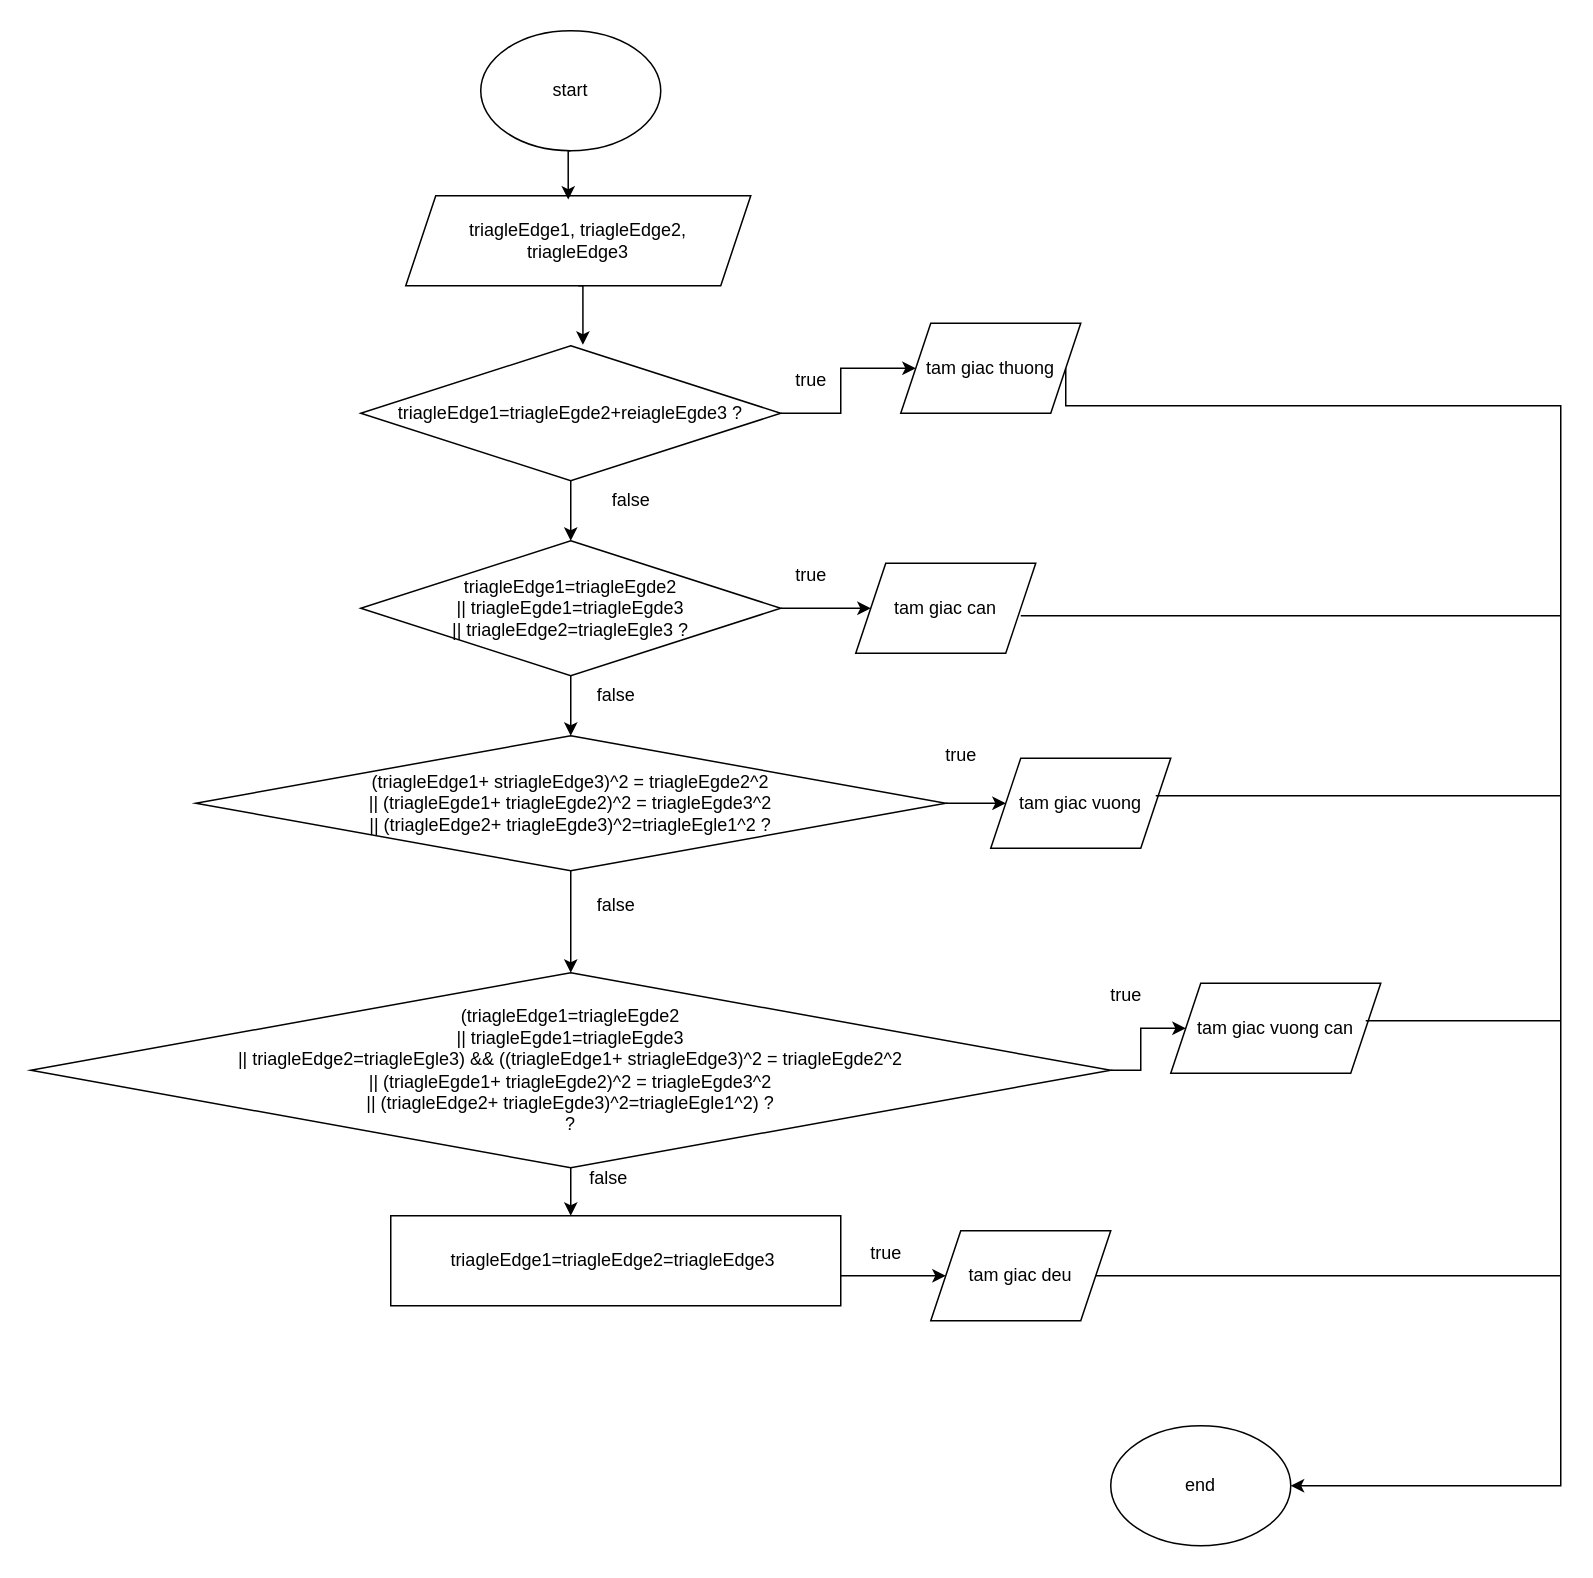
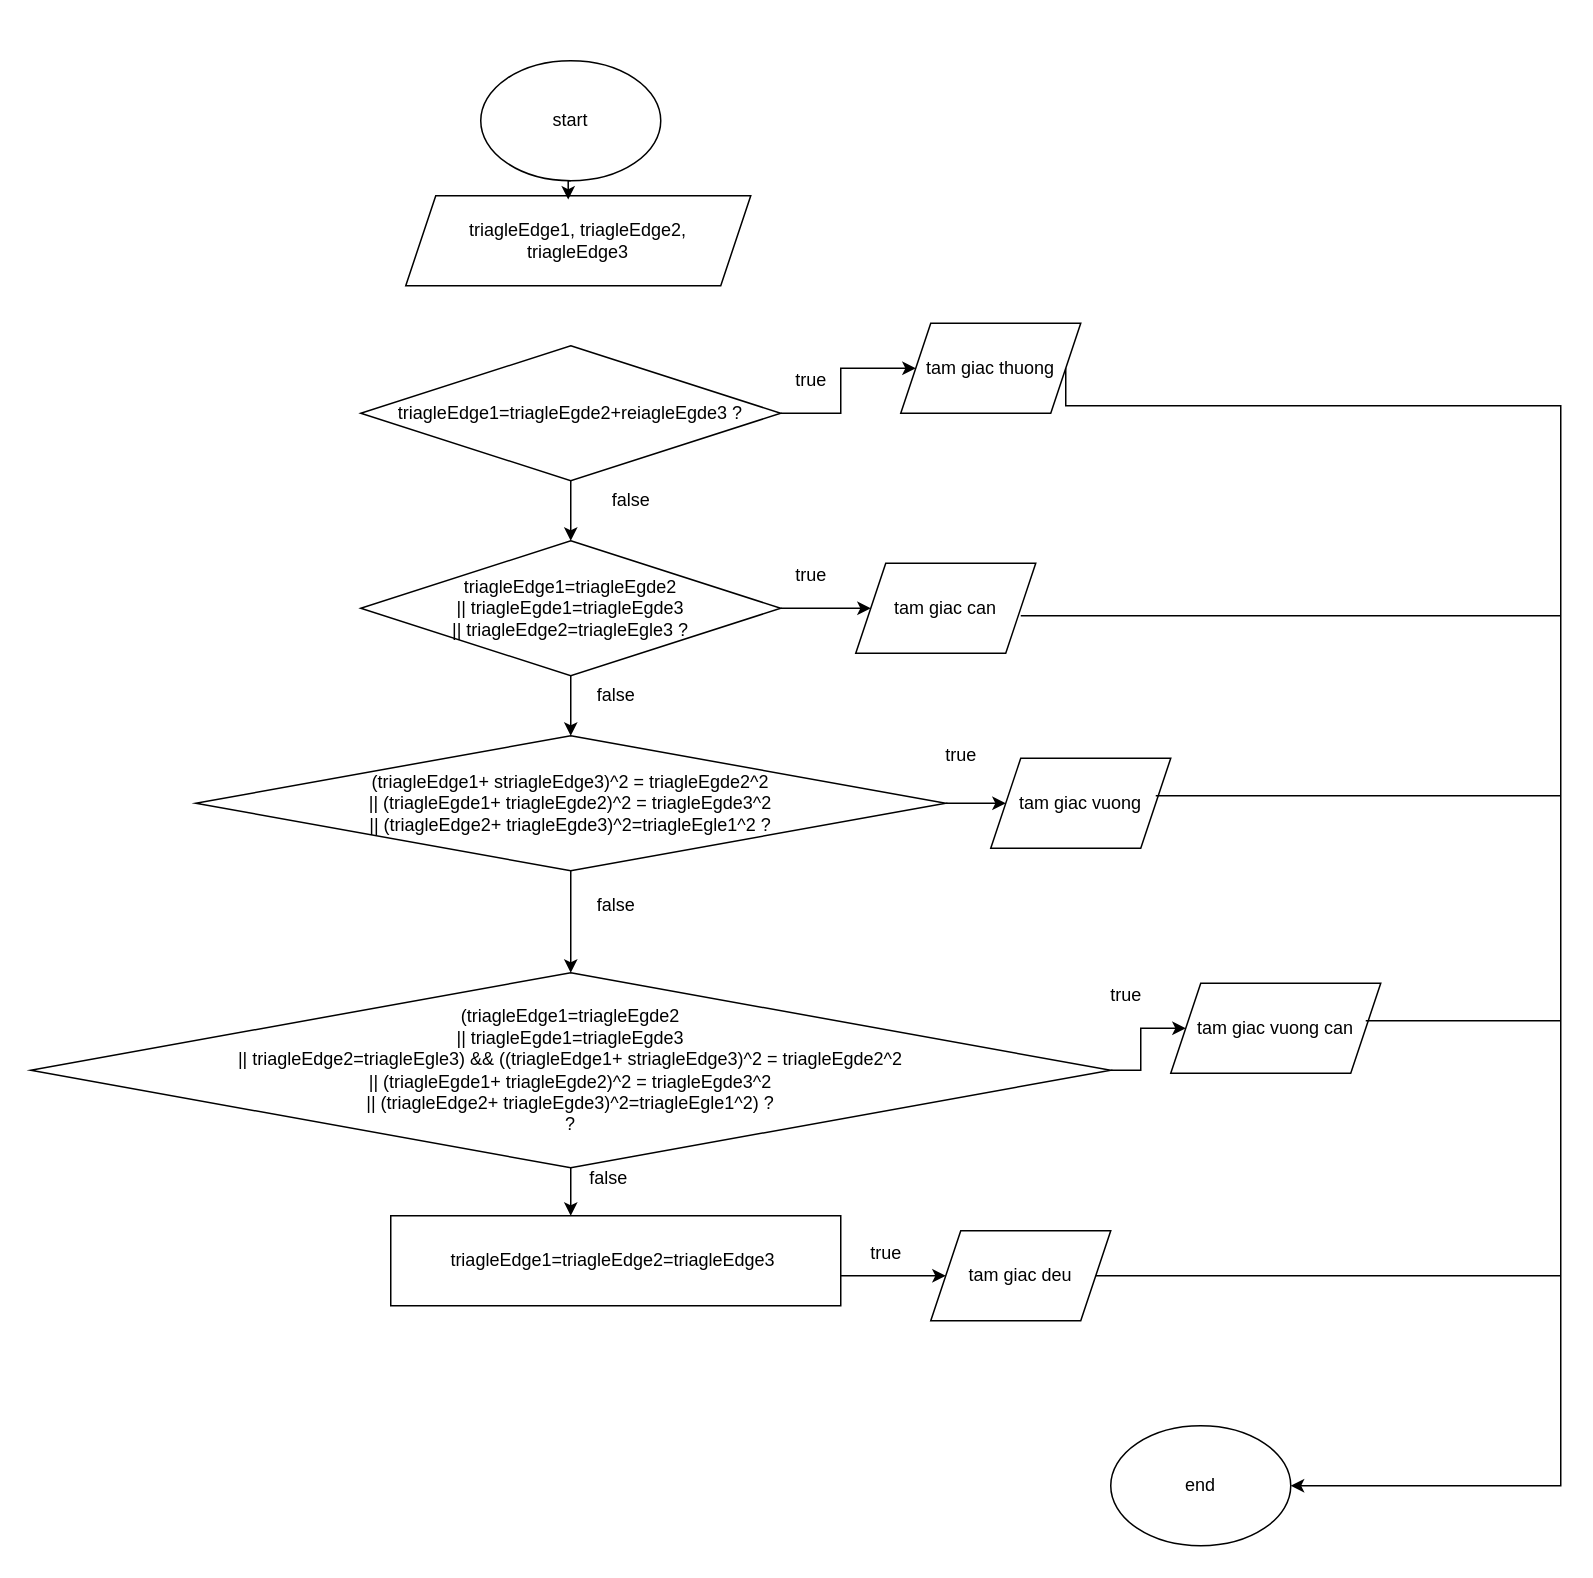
node "start": moved (571, 91) -> (571, 121)
edge "triagleEdge1, triagleEdge2, triagleEdge3" -> "triagleEdge1=triagleEgde2+reiagleEgde3 ?": removed
